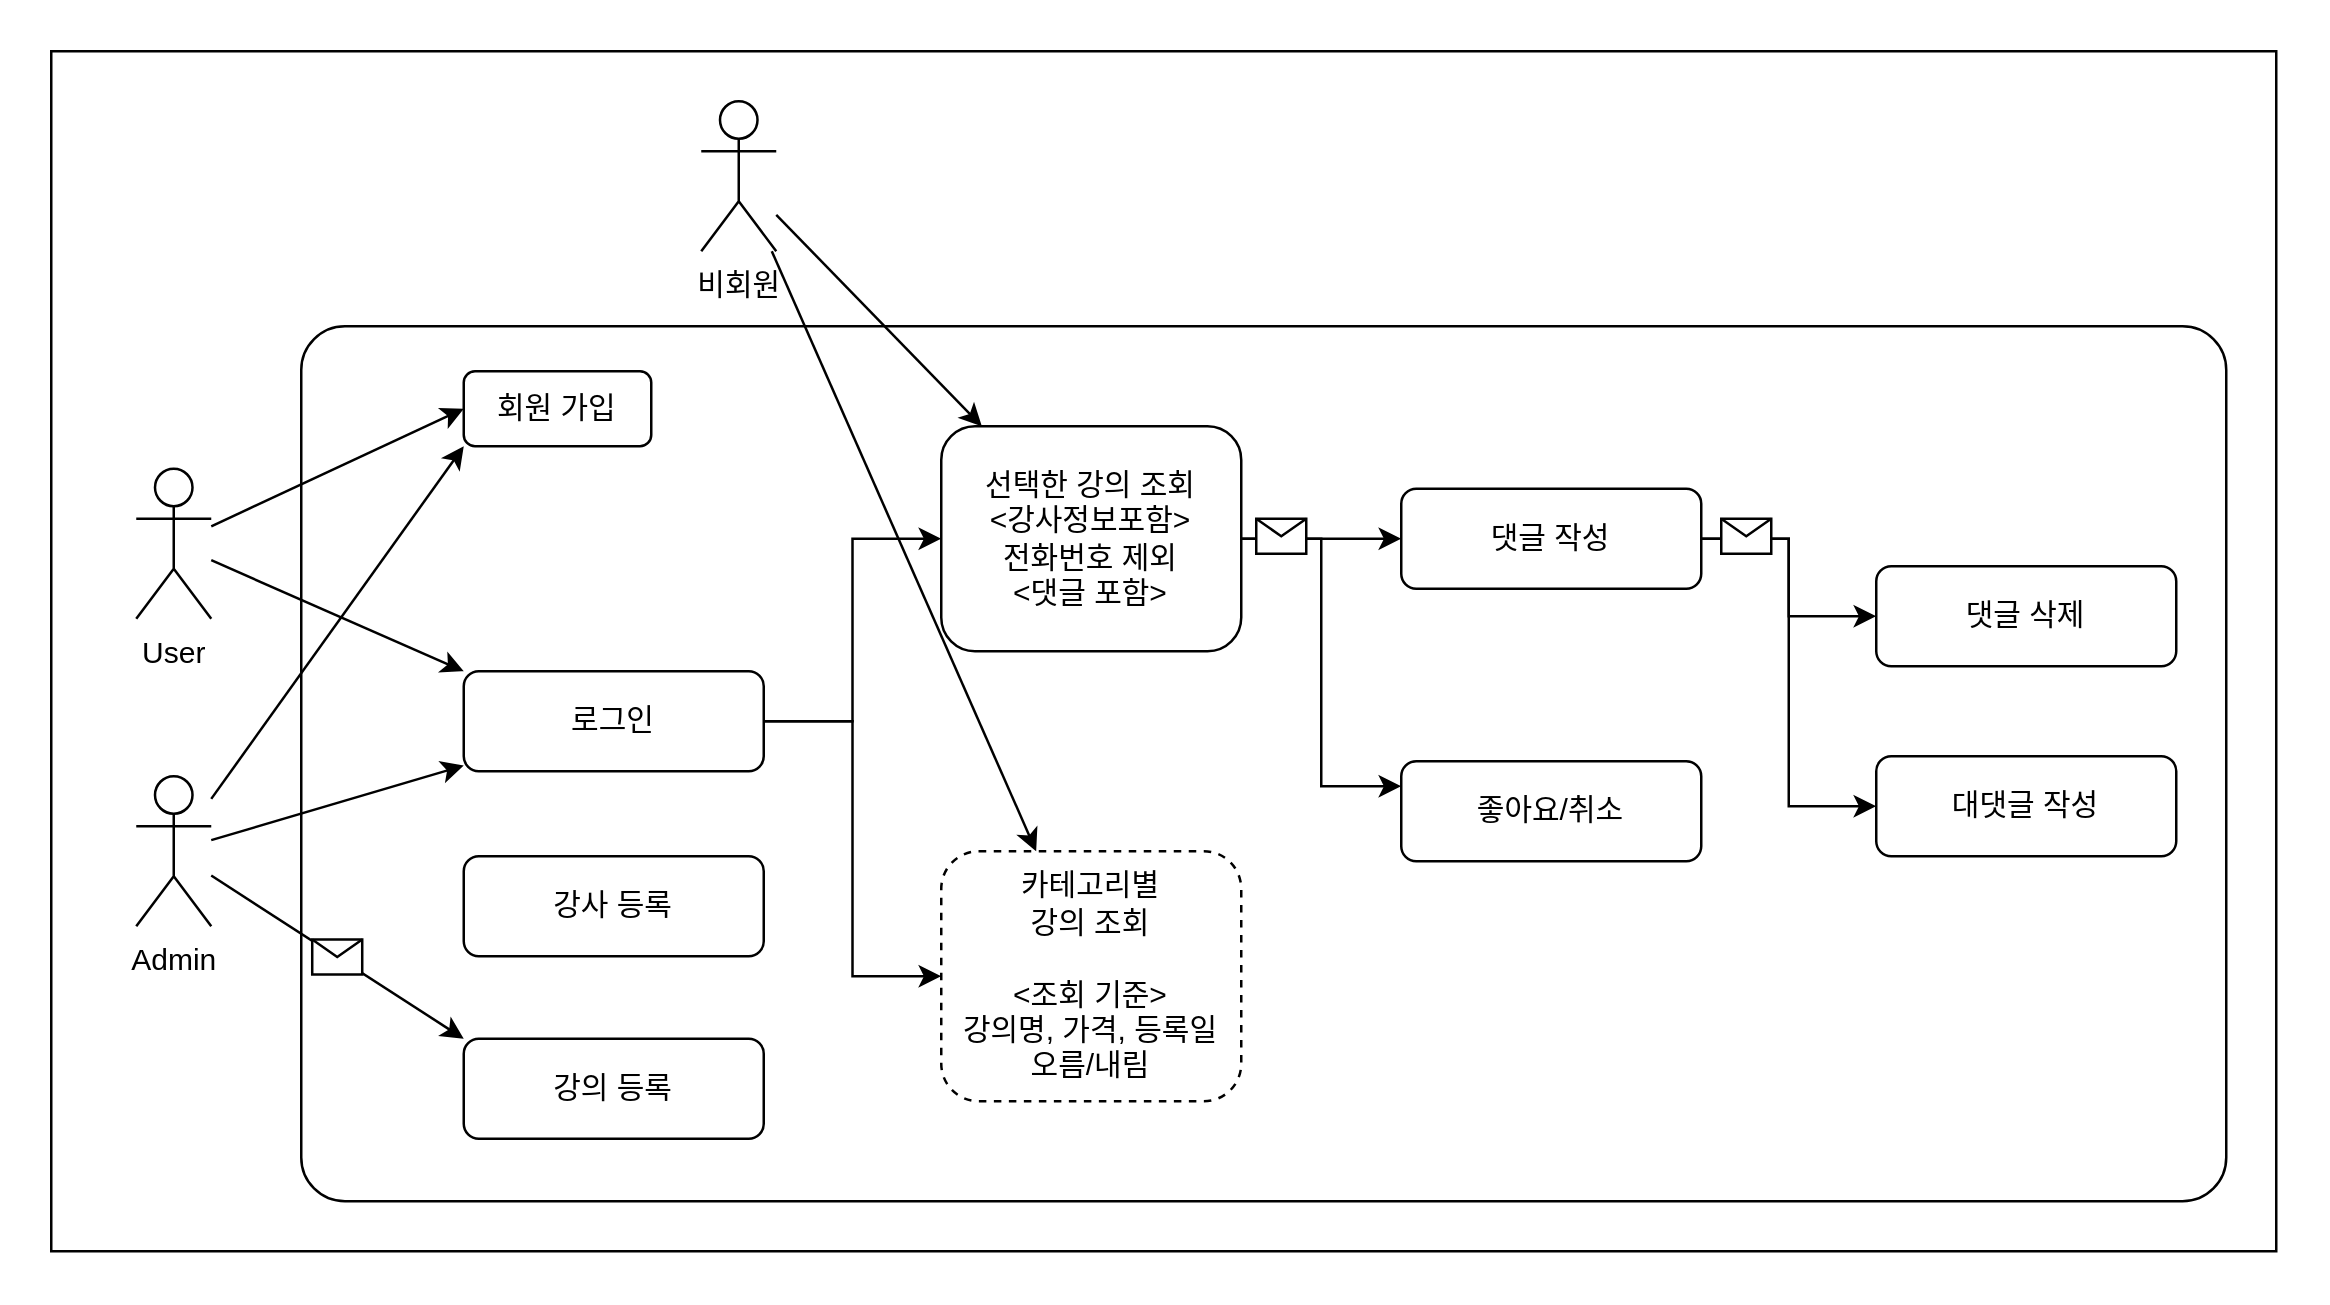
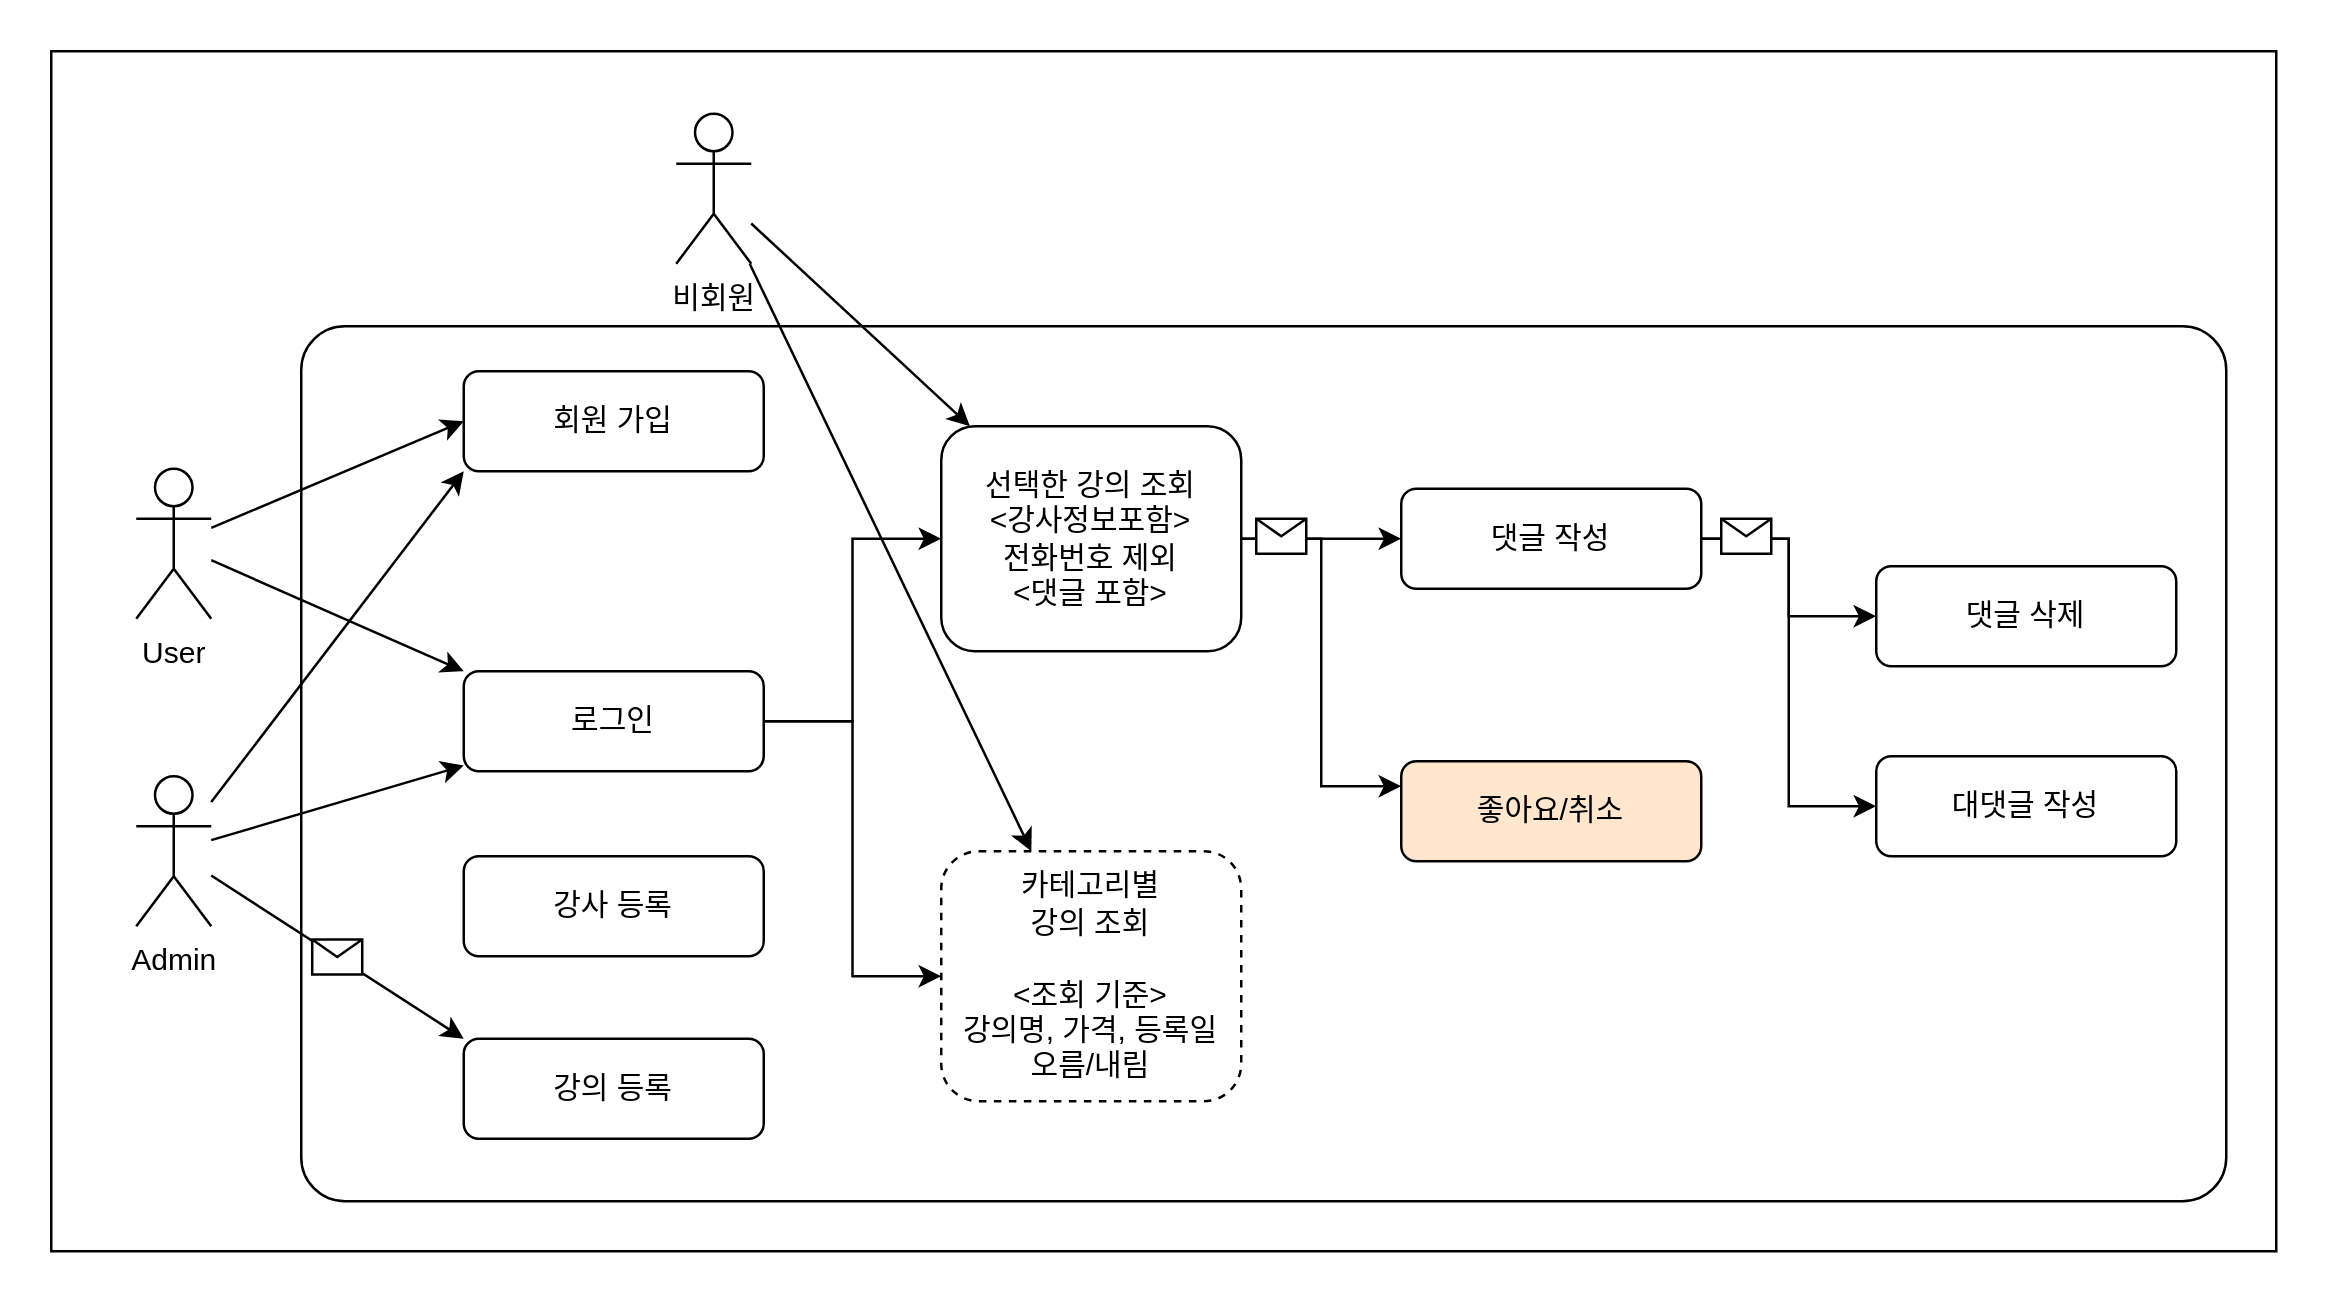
node "비회원": moved (739, 176) -> (714, 189)
node "회원 가입": size 188x75 -> 300x100
node "좋아요/취소": fillcolor #ffffff -> #ffe6cc
